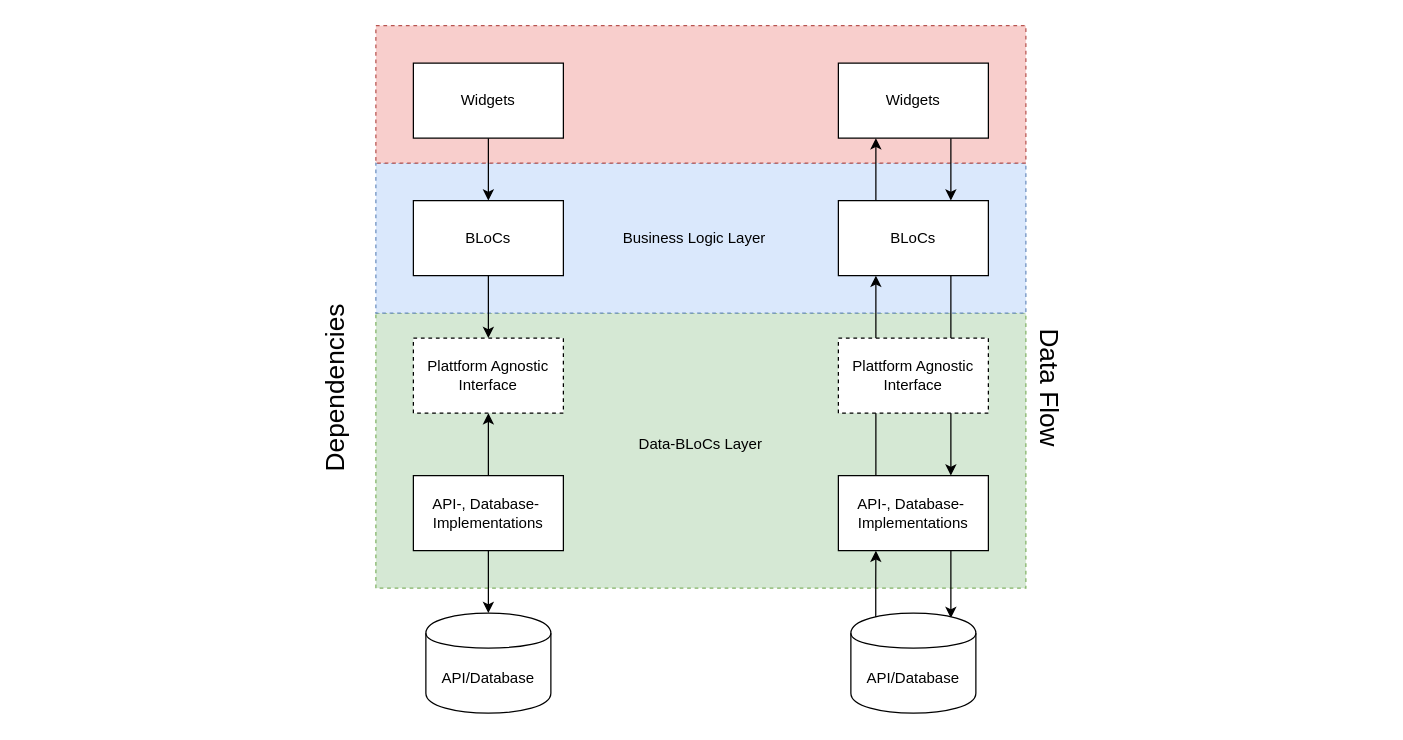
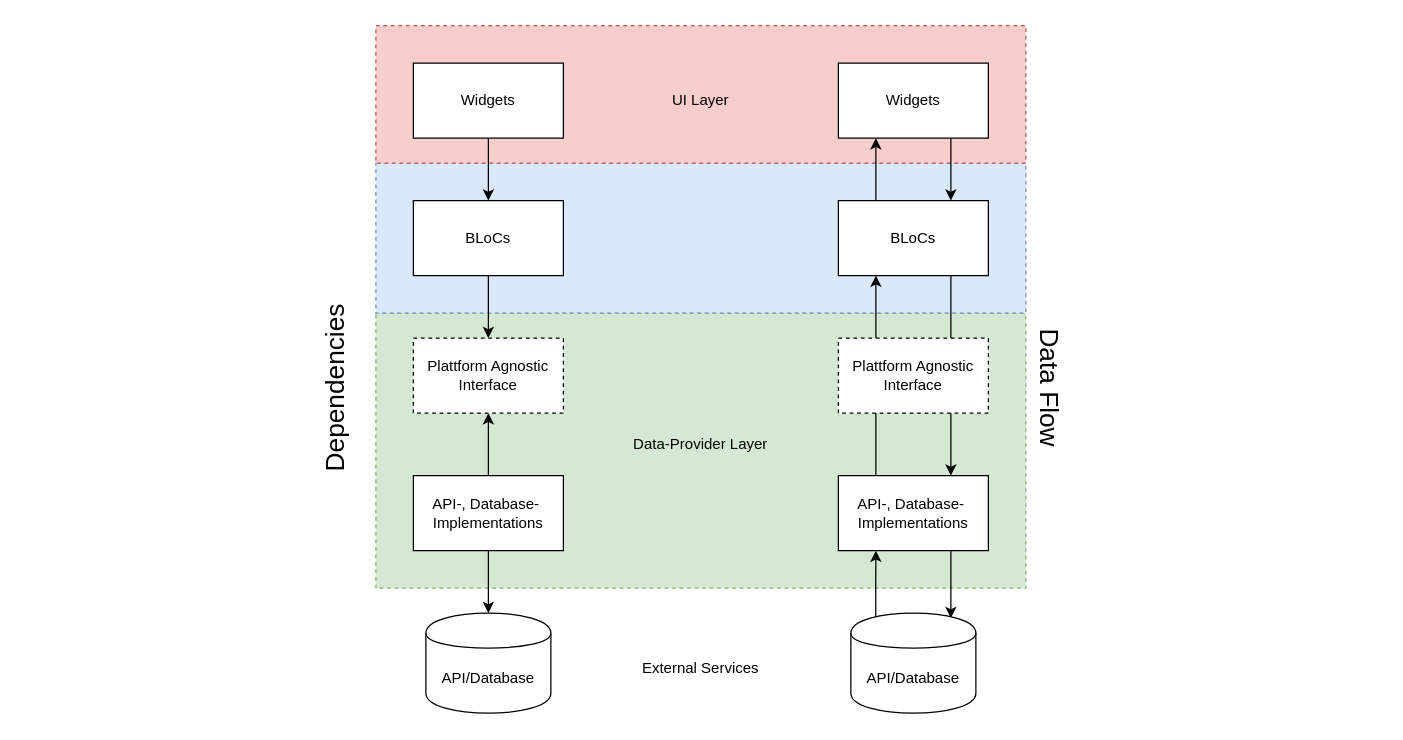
node "UI Layer": added
node "Business Logic Layer": removed
node "Data-BLoCs Layer": label "Data-BLoCs Layer" -> "Data-Provider Layer"
node "External Services": added
